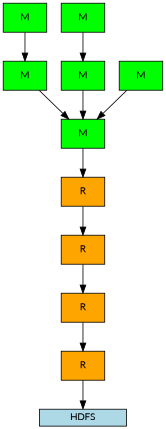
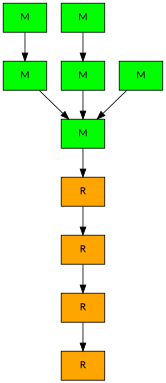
node "HDFS": removed
